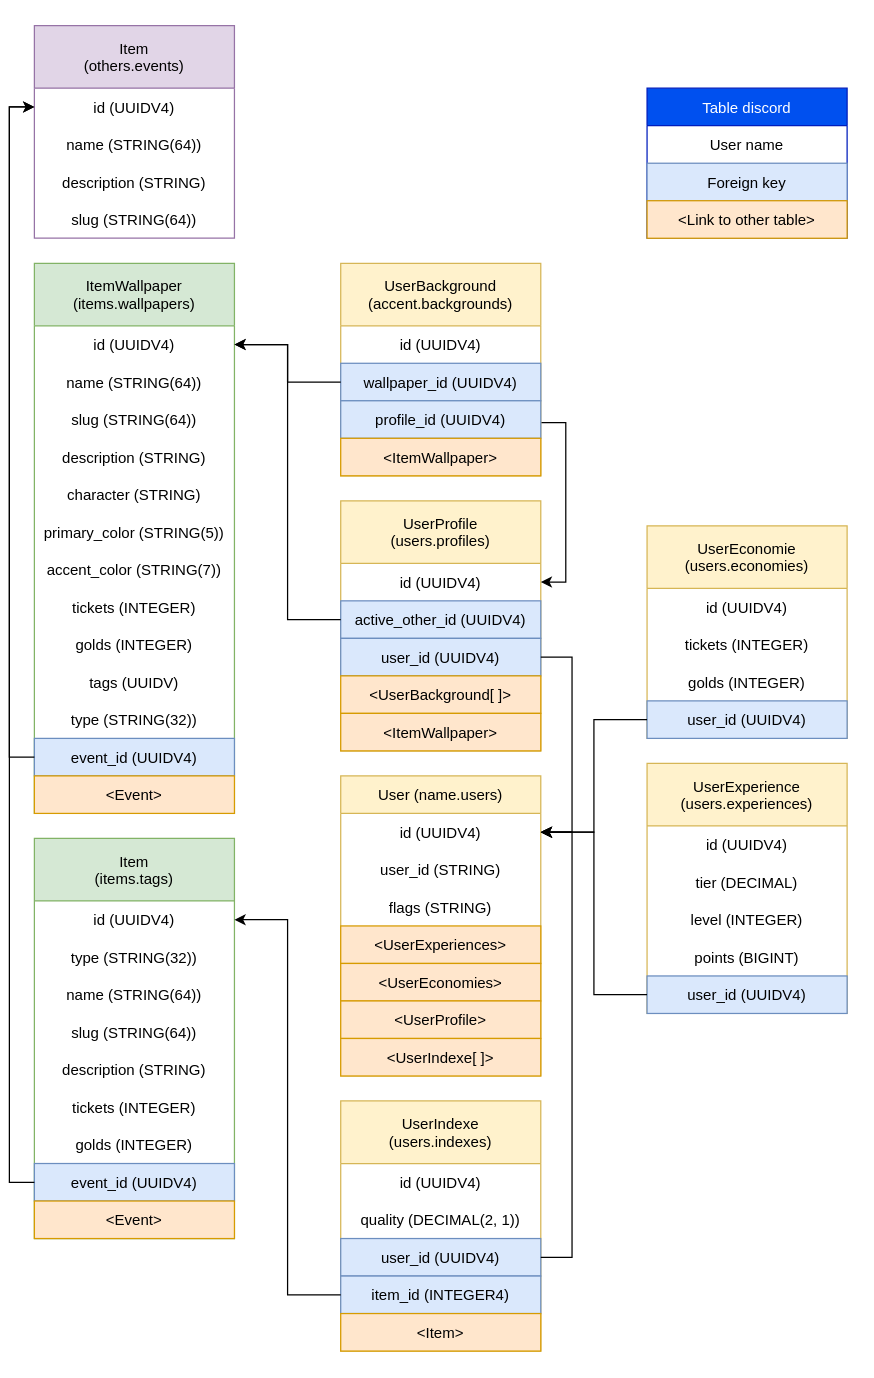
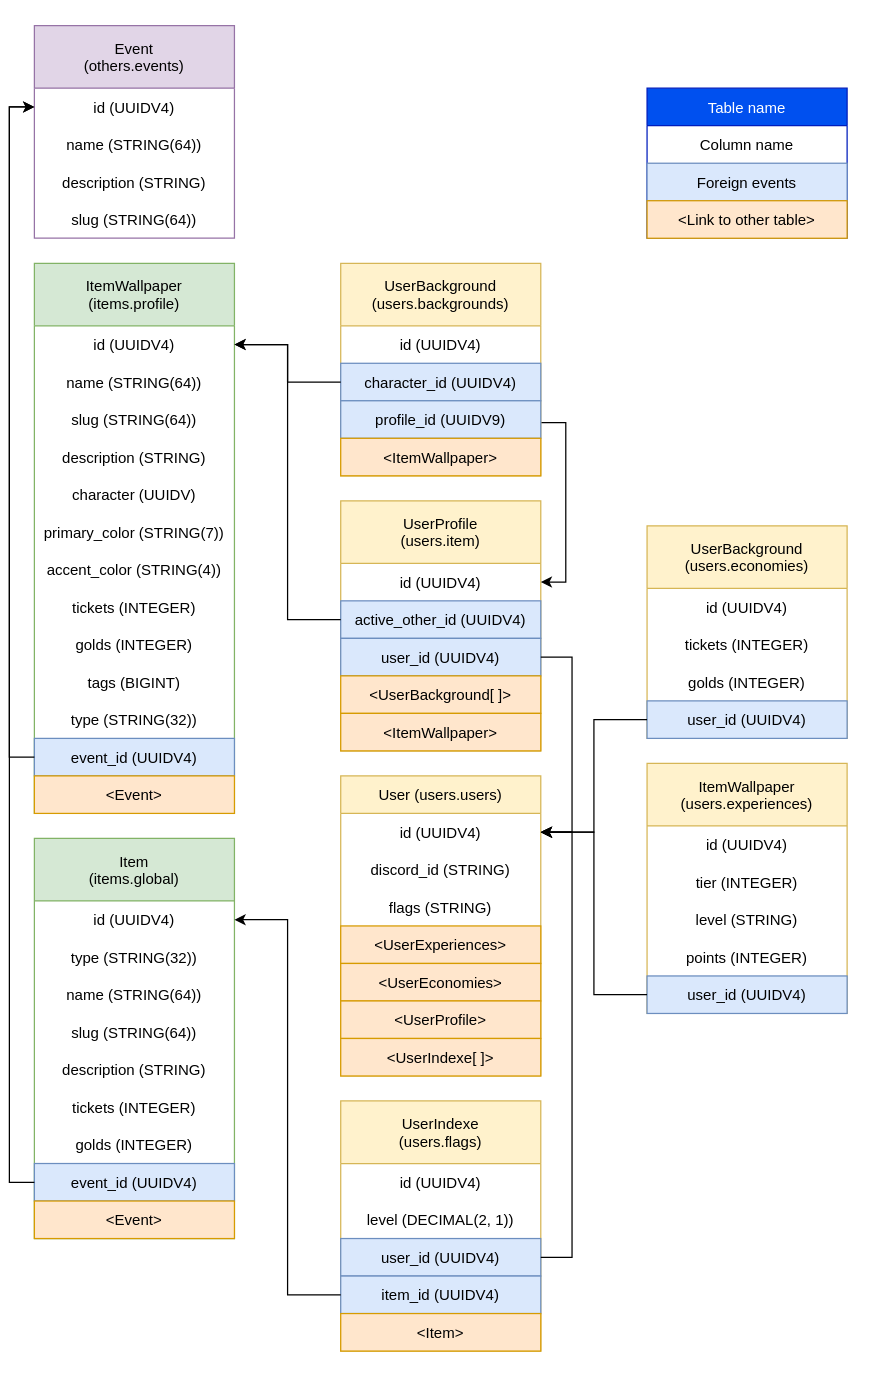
node "Item (others.events)": label "Item (others.events)" -> "Event (others.events)"
node "Table discord": label "Table discord" -> "Table name"
node "User name": label "User name" -> "Column name"
node "Foreign key": label "Foreign key" -> "Foreign events"
node "ItemWallpaper (items.wallpapers)": label "ItemWallpaper (items.wallpapers)" -> "ItemWallpaper (items.profile)"
node "UserBackground (accent.backgrounds)": label "UserBackground (accent.backgrounds)" -> "UserBackground (users.backgrounds)"
node "wallpaper_id (UUIDV4)": label "wallpaper_id (UUIDV4)" -> "character_id (UUIDV4)"
node "profile_id (UUIDV4)": label "profile_id (UUIDV4)" -> "profile_id (UUIDV9)"
node "character (STRING)": label "character (STRING)" -> "character (UUIDV)"
node "UserProfile (users.profiles)": label "UserProfile (users.profiles)" -> "UserProfile (users.item)"
node "primary_color (STRING(5))": label "primary_color (STRING(5))" -> "primary_color (STRING(7))"
node "UserEconomie (users.economies)": label "UserEconomie (users.economies)" -> "UserBackground (users.economies)"
node "accent_color (STRING(7))": label "accent_color (STRING(7))" -> "accent_color (STRING(4))"
node "tags (UUIDV)": label "tags (UUIDV)" -> "tags (BIGINT)"
node "UserExperience (users.experiences)": label "UserExperience (users.experiences)" -> "ItemWallpaper (users.experiences)"
node "User (name.users)": label "User (name.users)" -> "User (users.users)"
node "Item (items.tags)": label "Item (items.tags)" -> "Item (items.global)"
node "user_id (STRING)": label "user_id (STRING)" -> "discord_id (STRING)"
node "tier (DECIMAL)": label "tier (DECIMAL)" -> "tier (INTEGER)"
node "level (INTEGER)": label "level (INTEGER)" -> "level (STRING)"
node "points (BIGINT)": label "points (BIGINT)" -> "points (INTEGER)"
node "UserIndexe (users.indexes)": label "UserIndexe (users.indexes)" -> "UserIndexe (users.flags)"
node "quality (DECIMAL(2, 1))": label "quality (DECIMAL(2, 1))" -> "level (DECIMAL(2, 1))"
node "item_id (INTEGER4)": label "item_id (INTEGER4)" -> "item_id (UUIDV4)"
